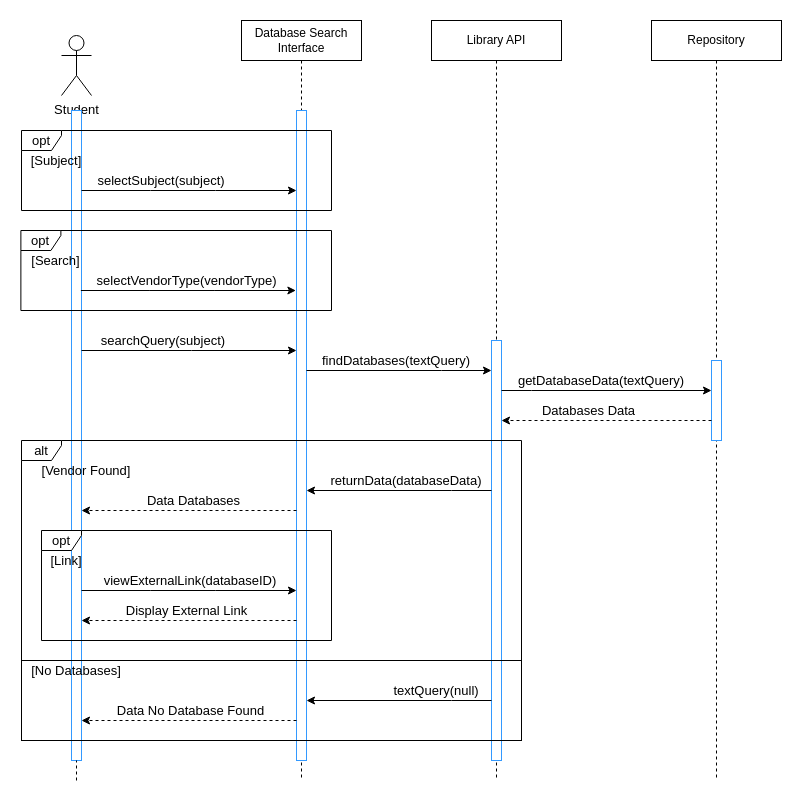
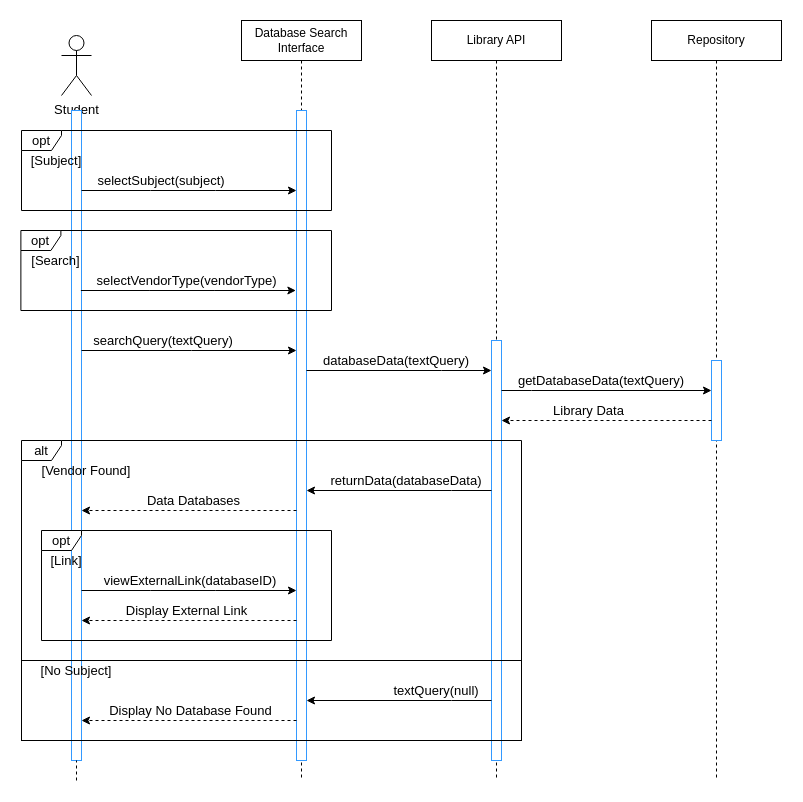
node "searchQuery(subject)": label "searchQuery(subject)" -> "searchQuery(textQuery)"
node "findDatabases(textQuery)": label "findDatabases(textQuery)" -> "databaseData(textQuery)"
node "Databases Data": label "Databases Data" -> "Library Data"
node "[No Databases]": label "[No Databases]" -> "[No Subject]"
node "Data No Database Found": label "Data No Database Found" -> "Display No Database Found"
